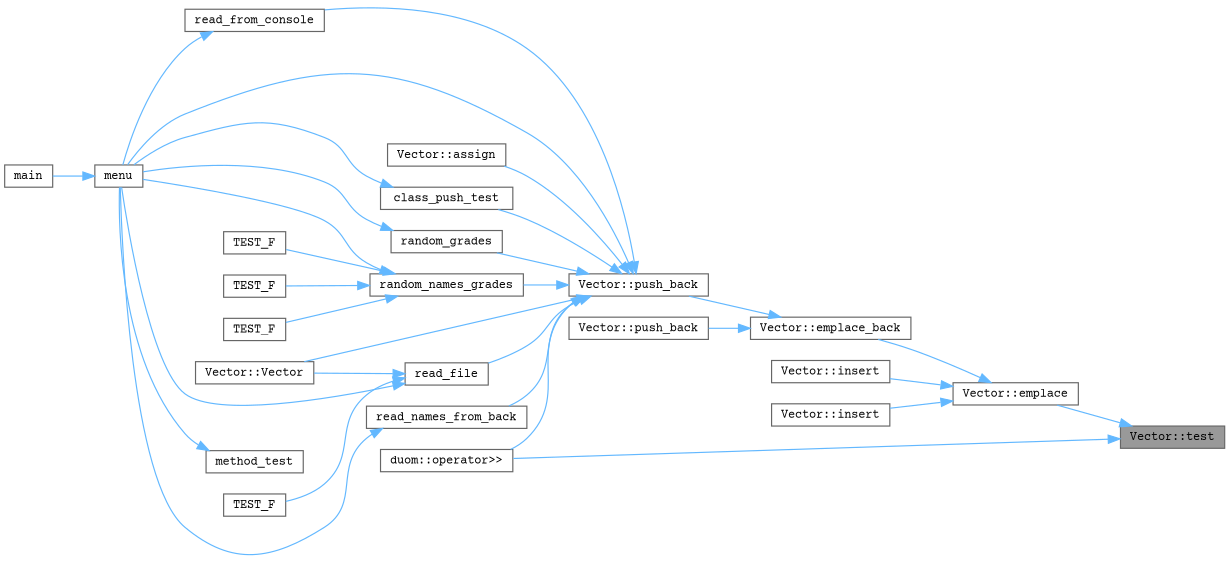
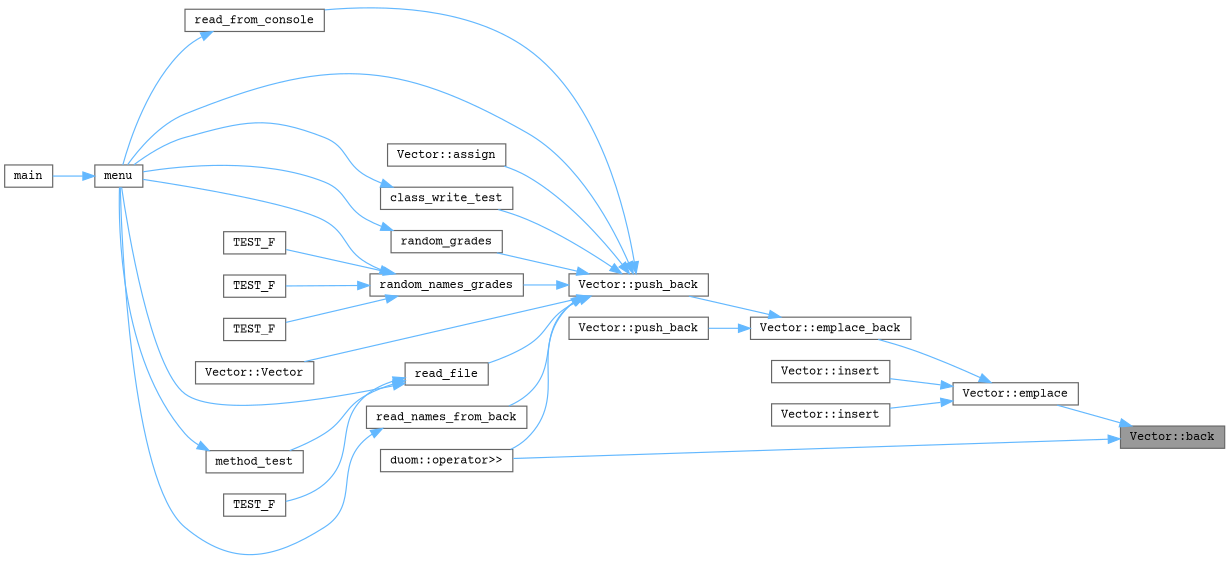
node "class_push_test": label "class_push_test" -> "class_write_test"
edge "Vector::Vector" -> "read_file": now "method_test" -> "read_file"
node "Vector::test": label "Vector::test" -> "Vector::back"
